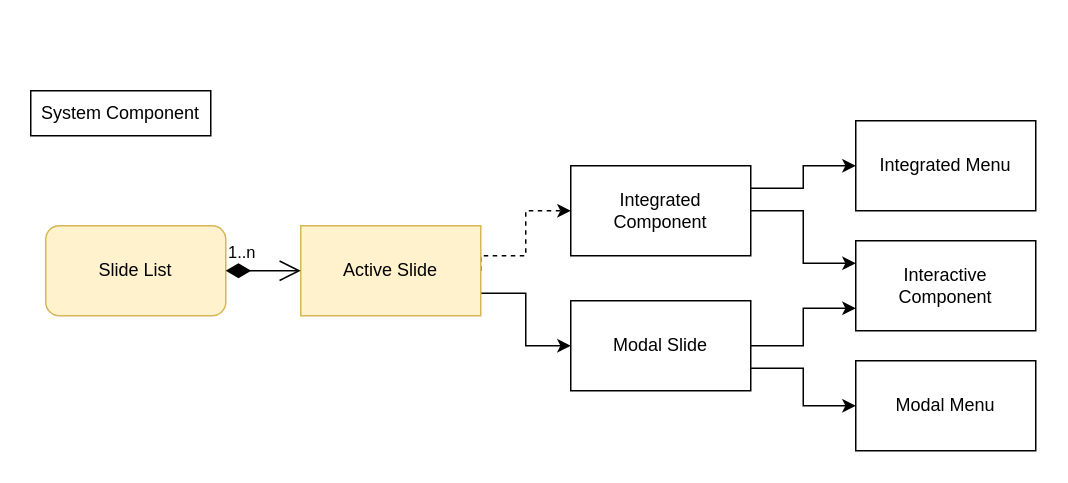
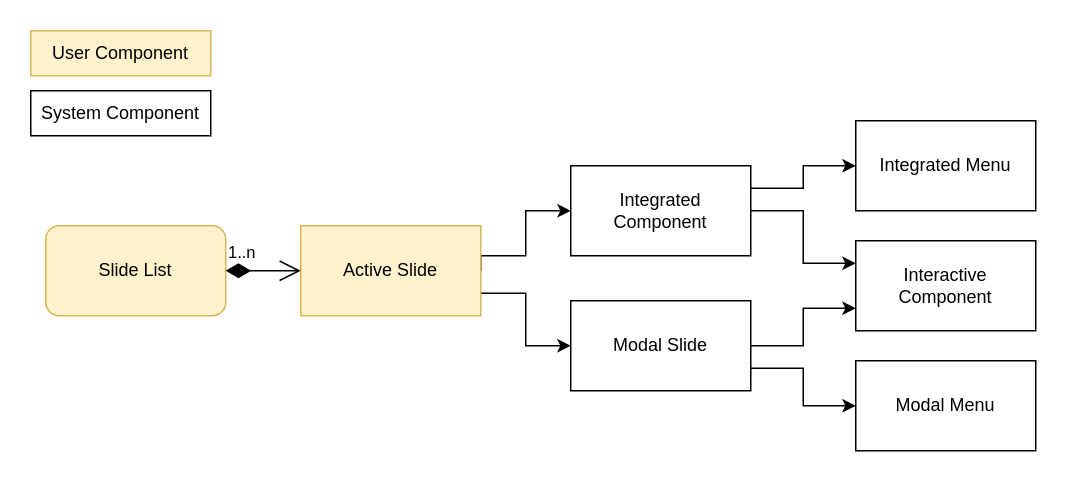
node "User Component": added
edge "Active Slide" -> "Integrated Component": style dashed -> solid
